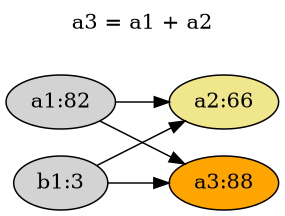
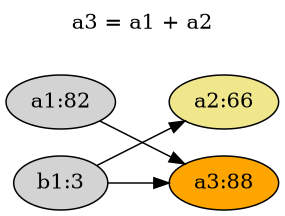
edge "a1:82" -> "a2:66": removed
